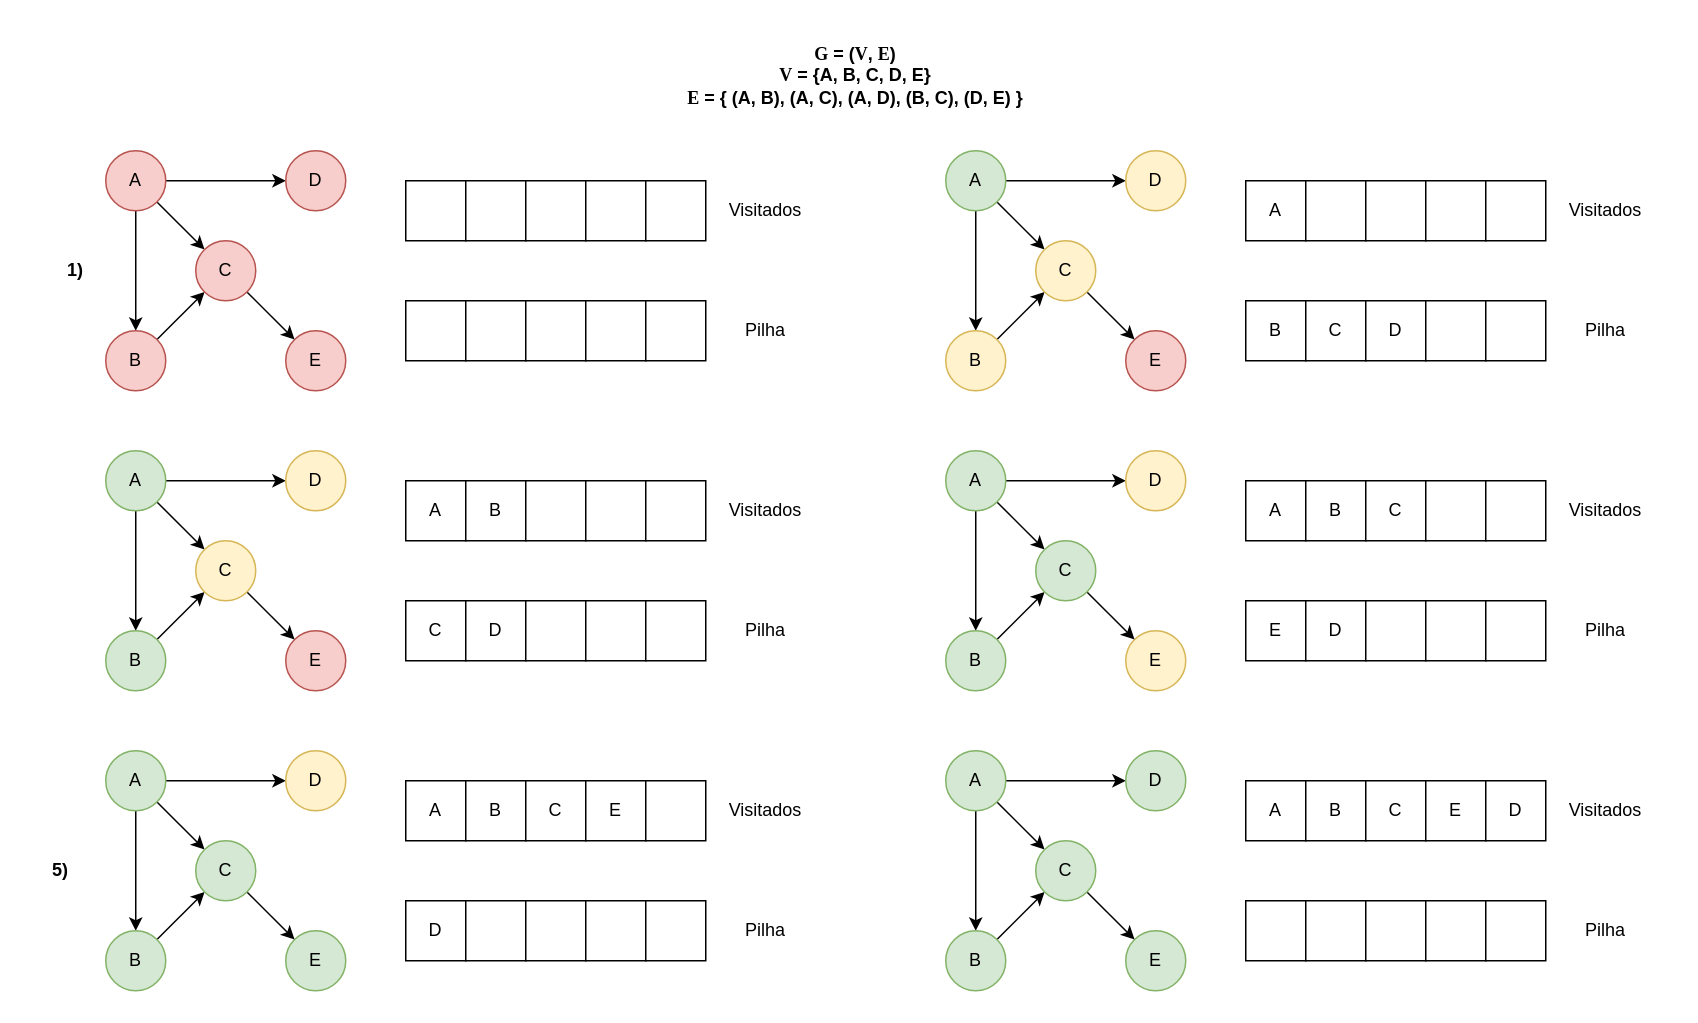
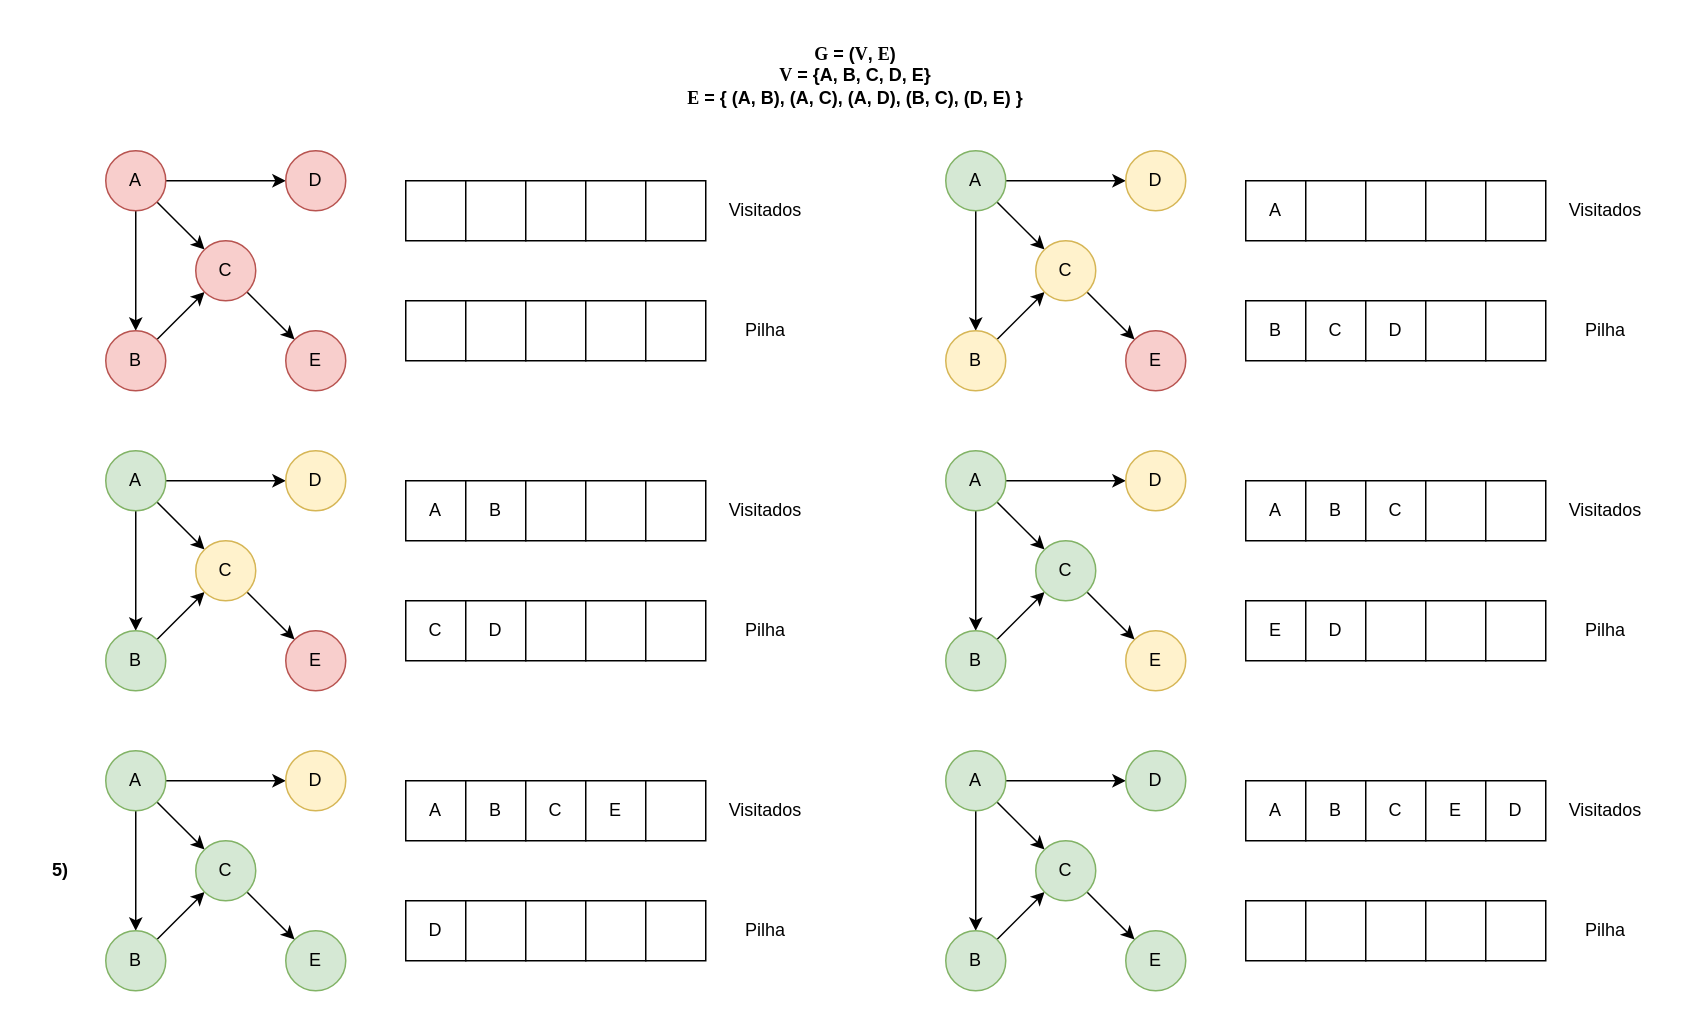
node "1)": removed
